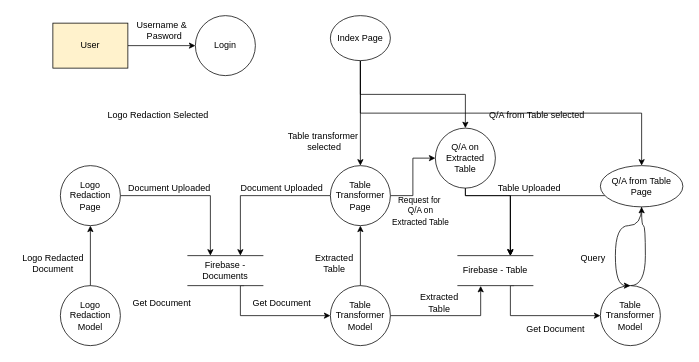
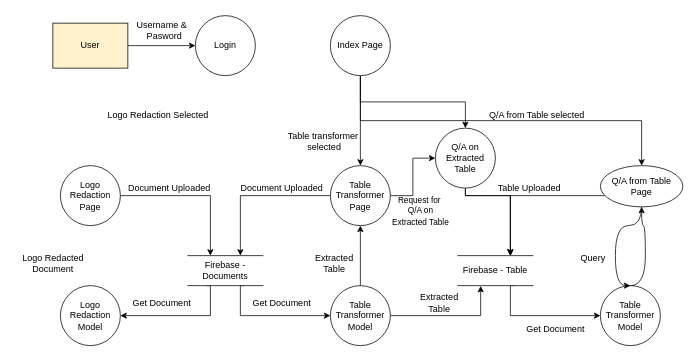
node "Index Page": size 60x45 -> 60x60
edge "Logo Redaction Model" -> "Logo Redaction Page": removed
edge "Firebase - Documents" -> "Logo Redaction Model": added
